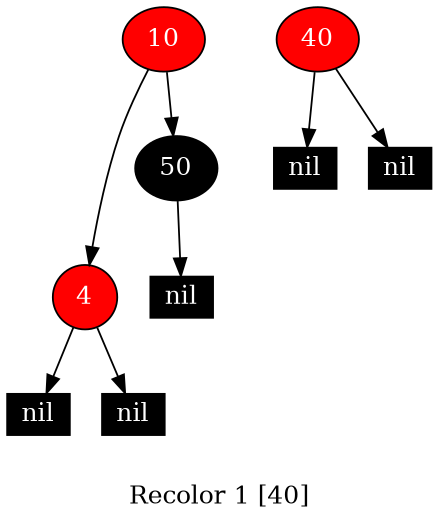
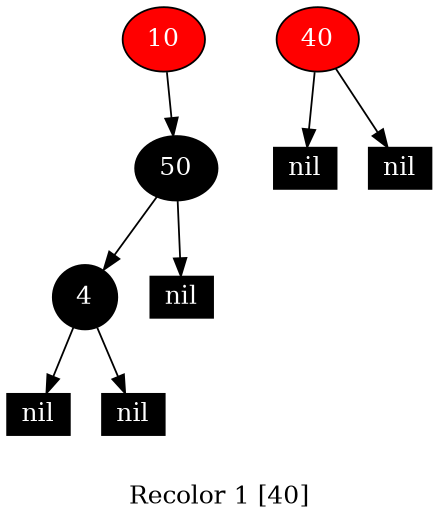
edge "10" -> "4": now "50" -> "4"
node "4": fillcolor red -> black
